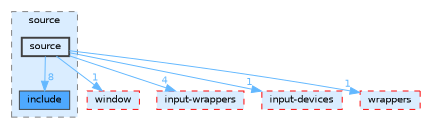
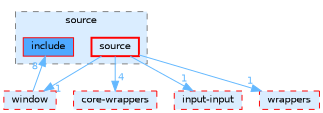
node "source": color grey25 -> red
edge "source" -> "include": now "window" -> "include"
node "include": color grey25 -> red
node "input-wrappers": label "input-wrappers" -> "core-wrappers"
node "input-devices": label "input-devices" -> "input-input"
